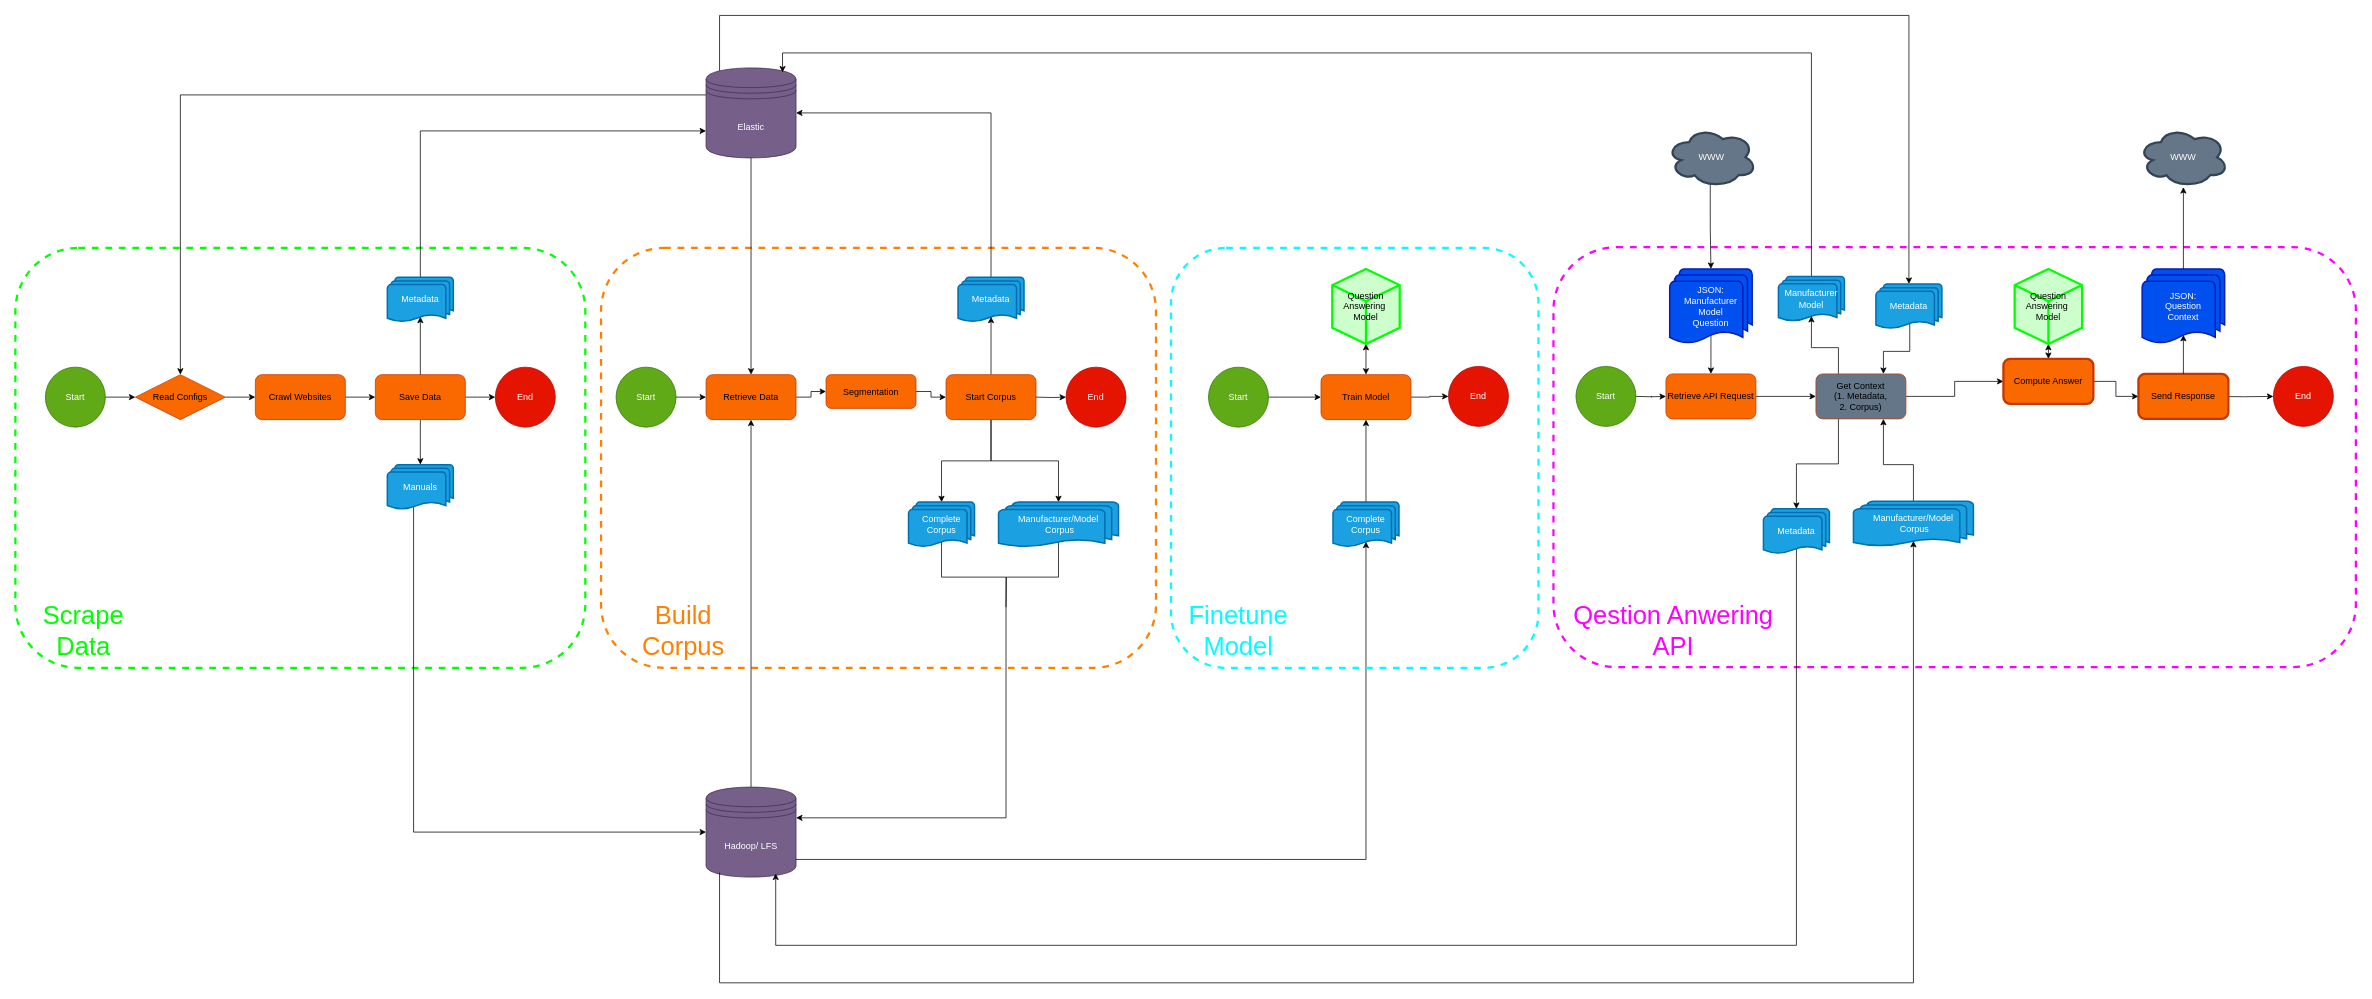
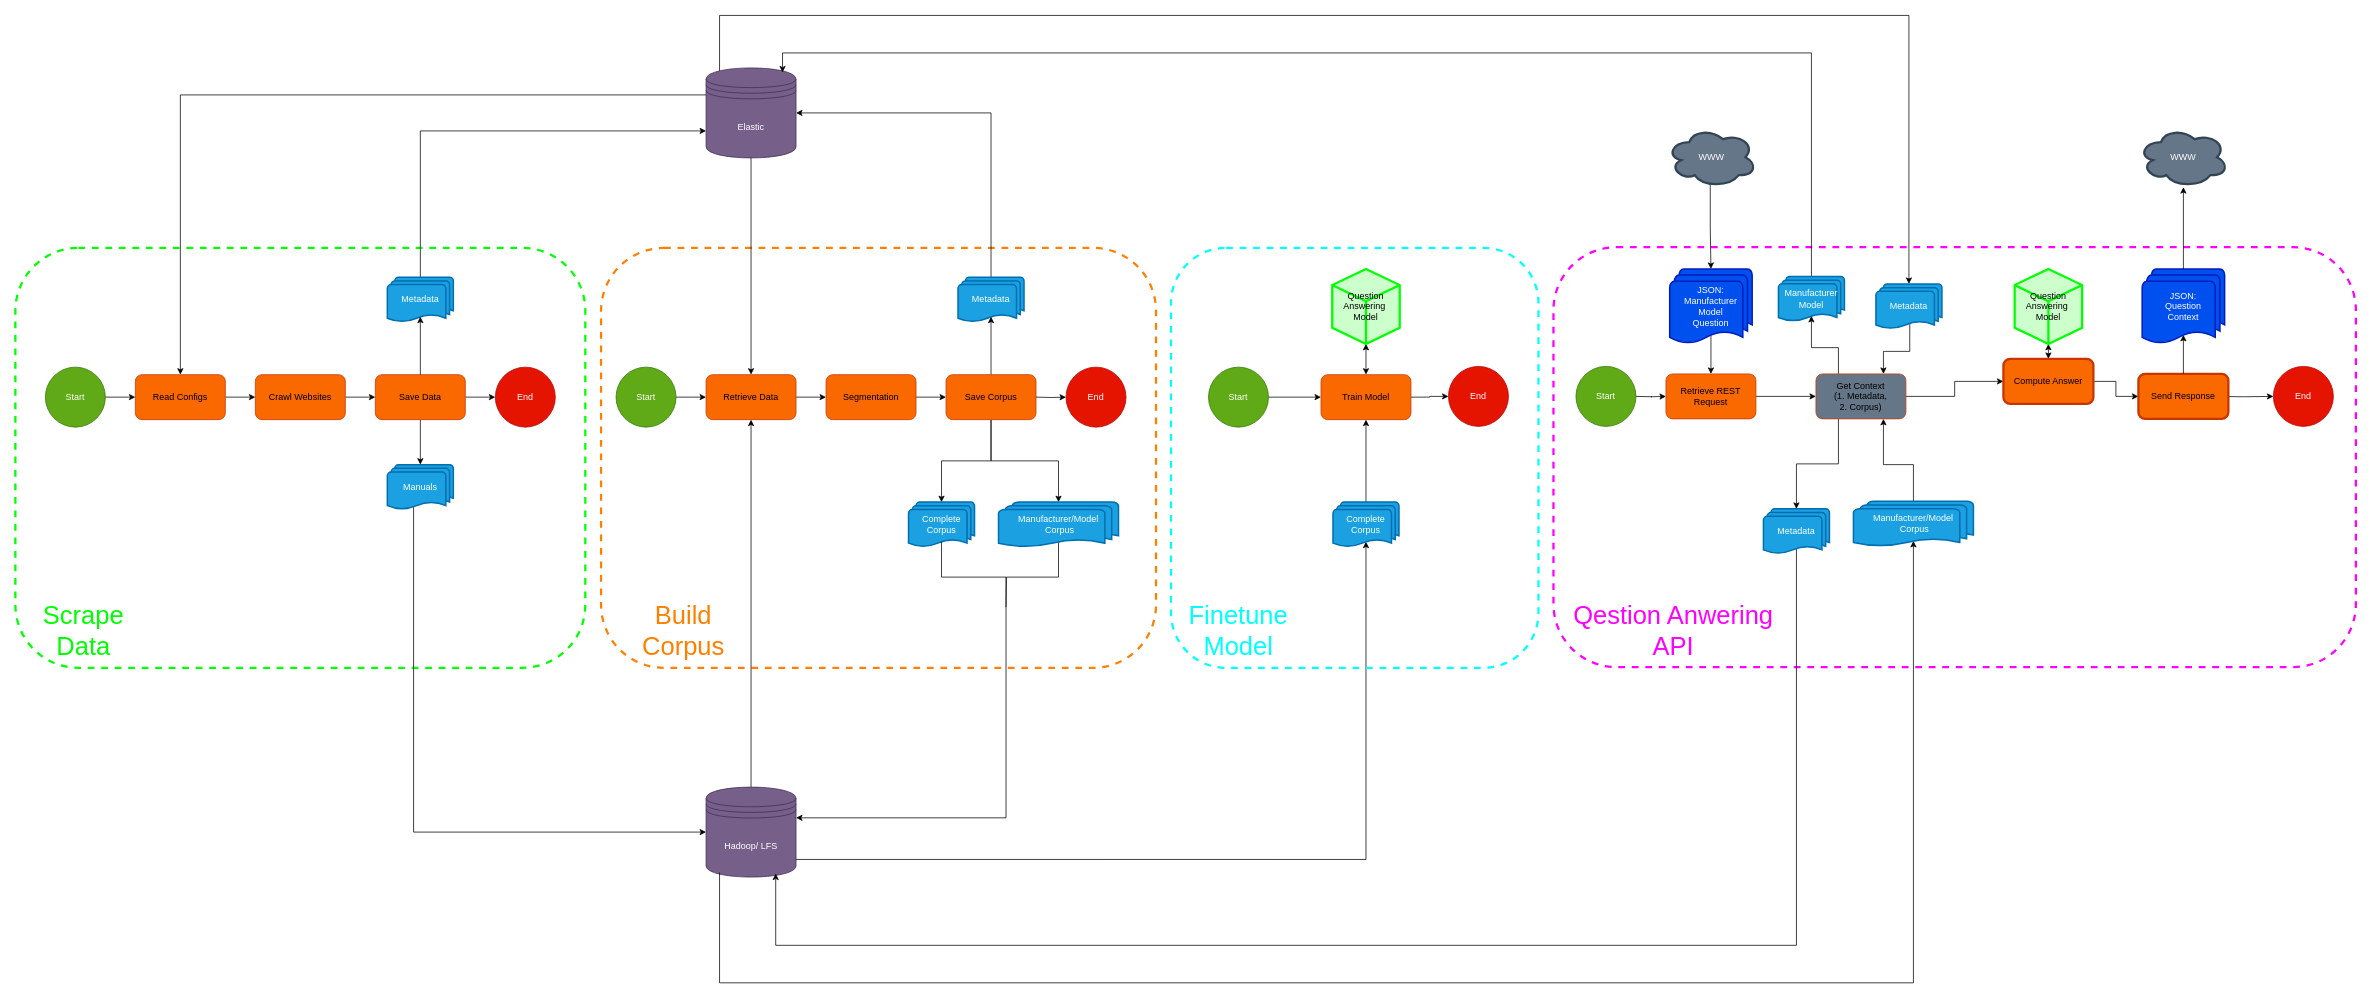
node "Segmentation": size 90x34 -> 90x45
node "Retrieve API Request": label "Retrieve API Request" -> "Retrieve REST Request"
node "Read Configs": shape diamond -> rounded rectangle
node "Start Corpus": label "Start Corpus" -> "Save Corpus"
